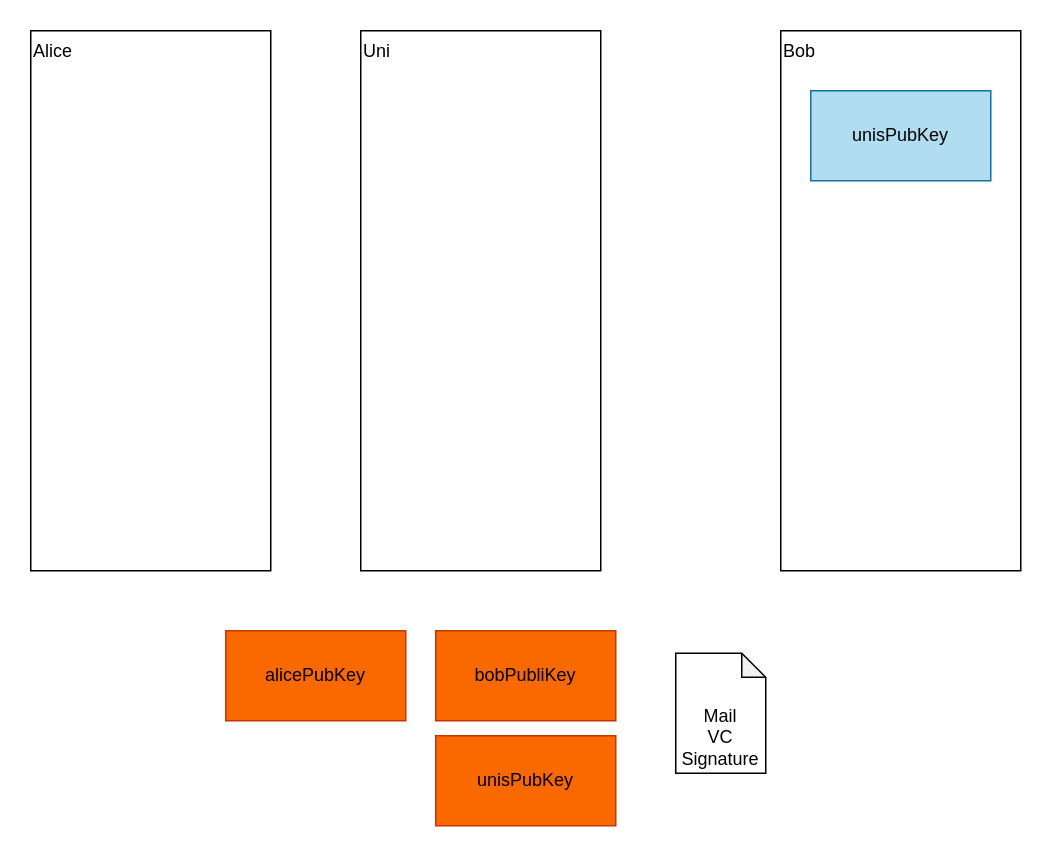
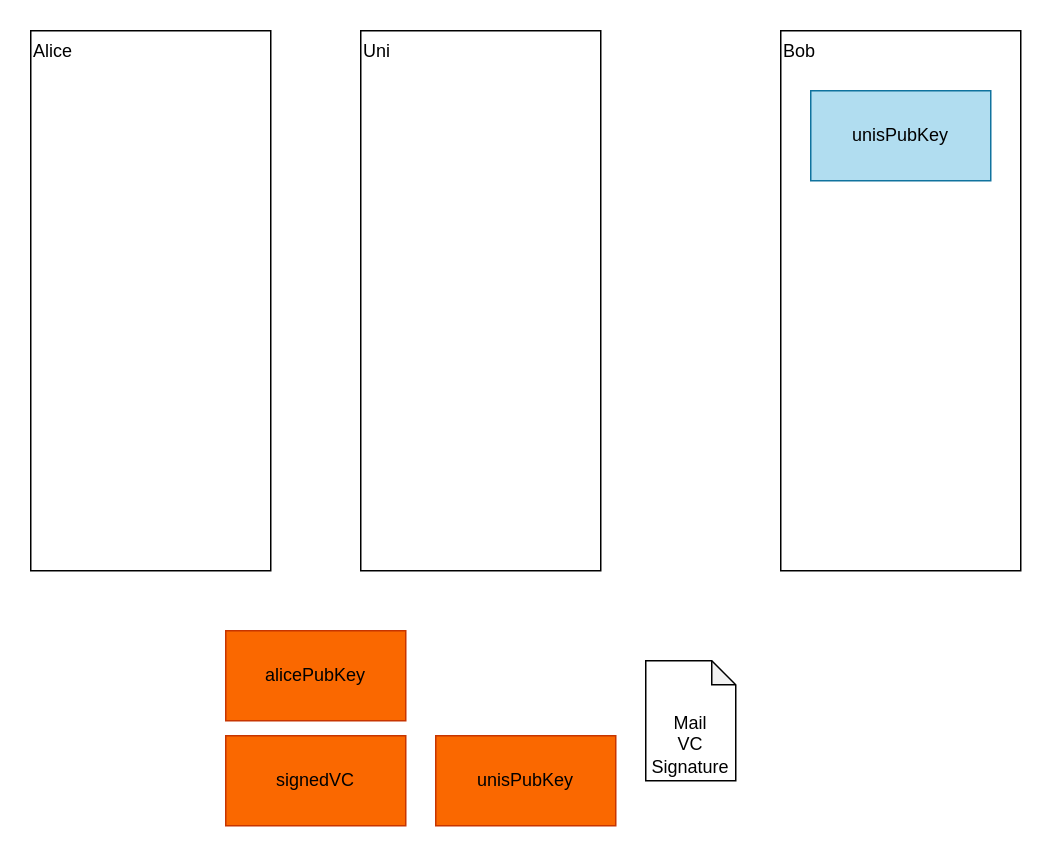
node "bobPubliKey": removed
node "Mail VC Signature": moved (721, 713) -> (691, 721)
node "signedVC": added
